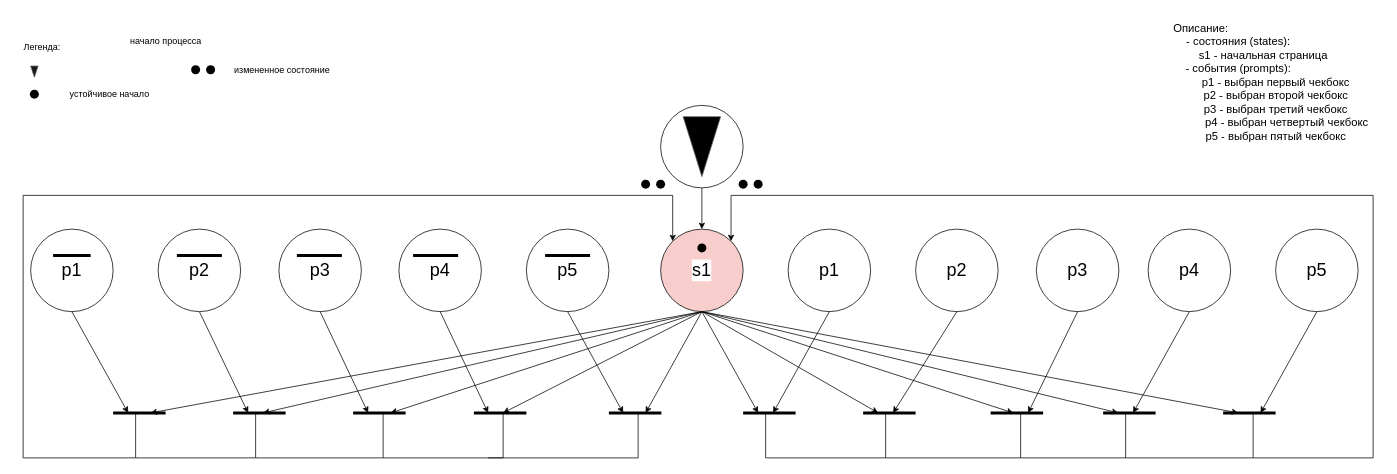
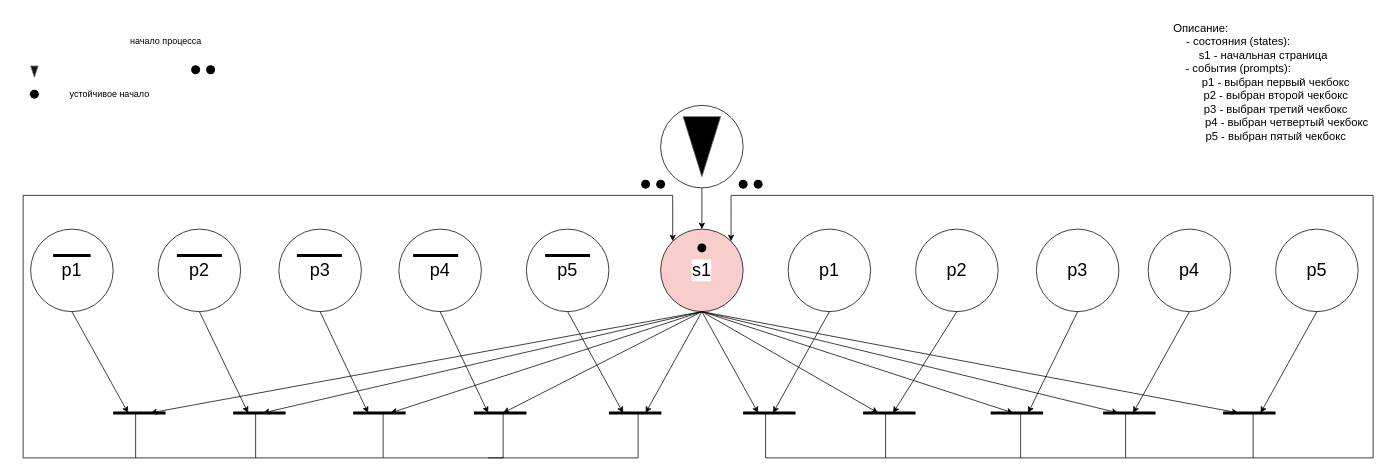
node "Легенда:": removed
node "измененное состояние": removed
